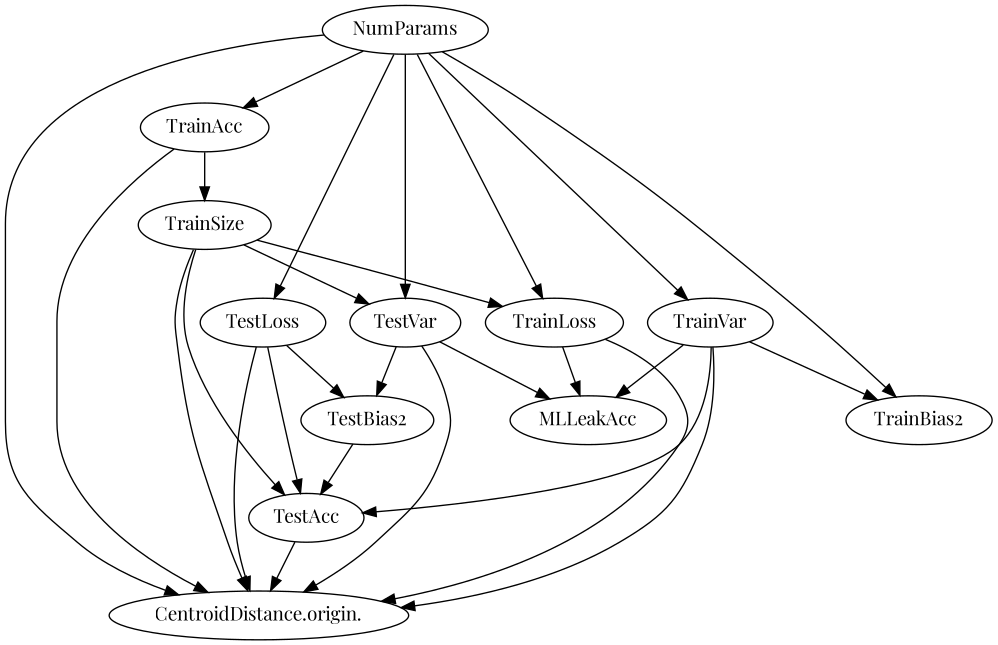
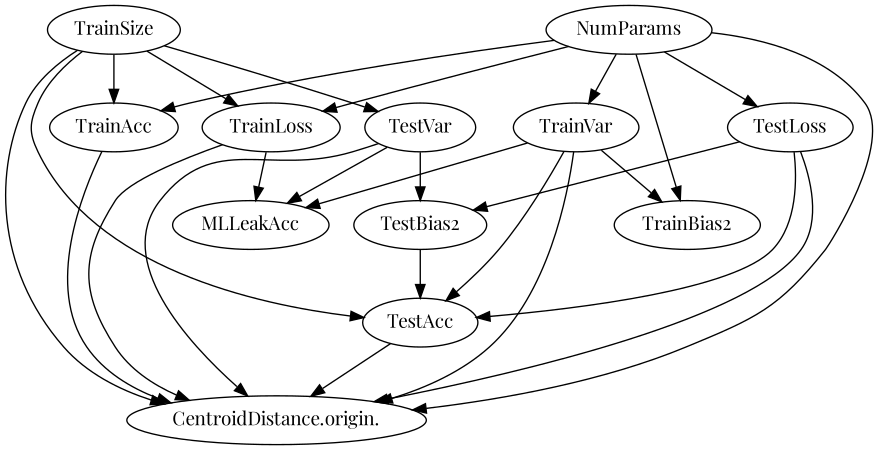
edge "NumParams" -> "TestVar": removed
edge "TrainAcc" -> "TrainSize": reversed
